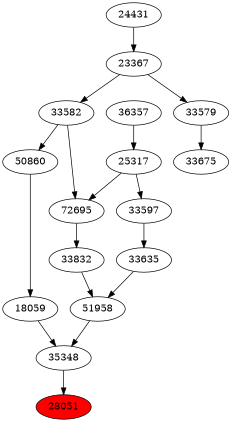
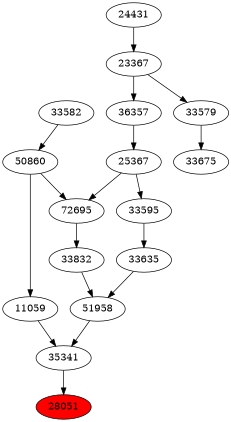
edge "23367" -> "33582": now "23367" -> "36357"
edge "33582" -> "72695": now "50860" -> "72695"
node "25317": label "25317" -> "25367"
node "33597": label "33597" -> "33595"
node "18059": label "18059" -> "11059"
node "35348": label "35348" -> "35341"
